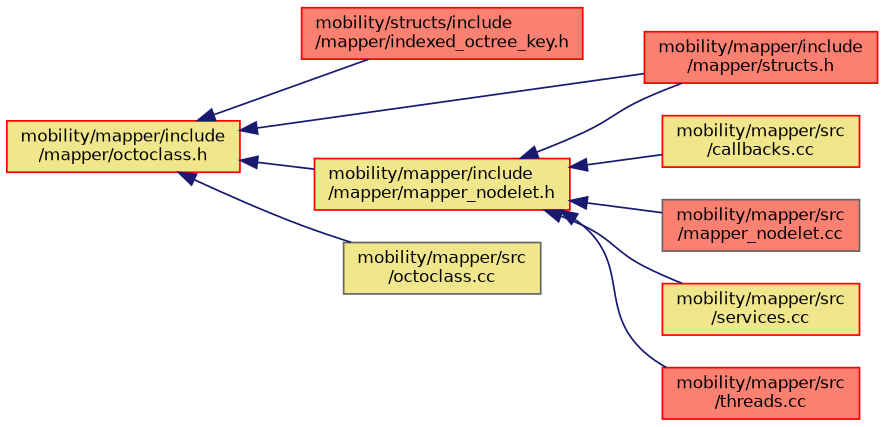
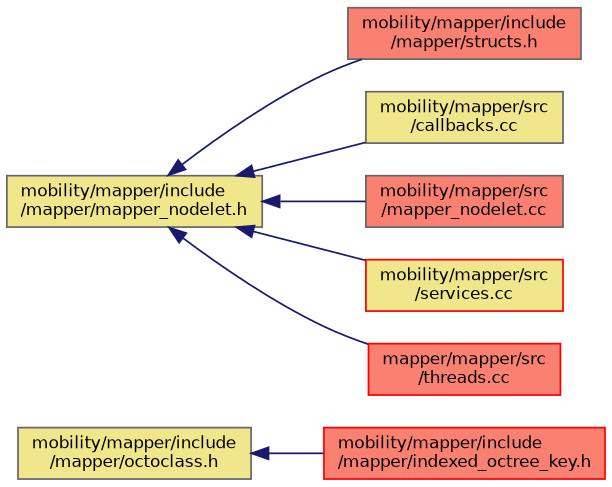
node "mobility/structs/include /mapper/indexed_octree_key.h": label "mobility/structs/include /mapper/indexed_octree_key.h" -> "mobility/mapper/include /mapper/indexed_octree_key.h"
node "mobility/mapper/include /mapper/structs.h": color red -> gray40
edge "mobility/mapper/include /mapper/structs.h" -> "mobility/mapper/include /mapper/octoclass.h": removed
node "mobility/mapper/src /callbacks.cc": color red -> gray40
node "mobility/mapper/include /mapper/octoclass.h": color red -> gray40
edge "mobility/mapper/include /mapper/mapper_nodelet.h" -> "mobility/mapper/include /mapper/octoclass.h": removed
node "mobility/mapper/include /mapper/mapper_nodelet.h": color red -> gray40
node "mobility/mapper/src /octoclass.cc": removed
node "mobility/mapper/src /threads.cc": label "mobility/mapper/src /threads.cc" -> "mapper/mapper/src /threads.cc"
